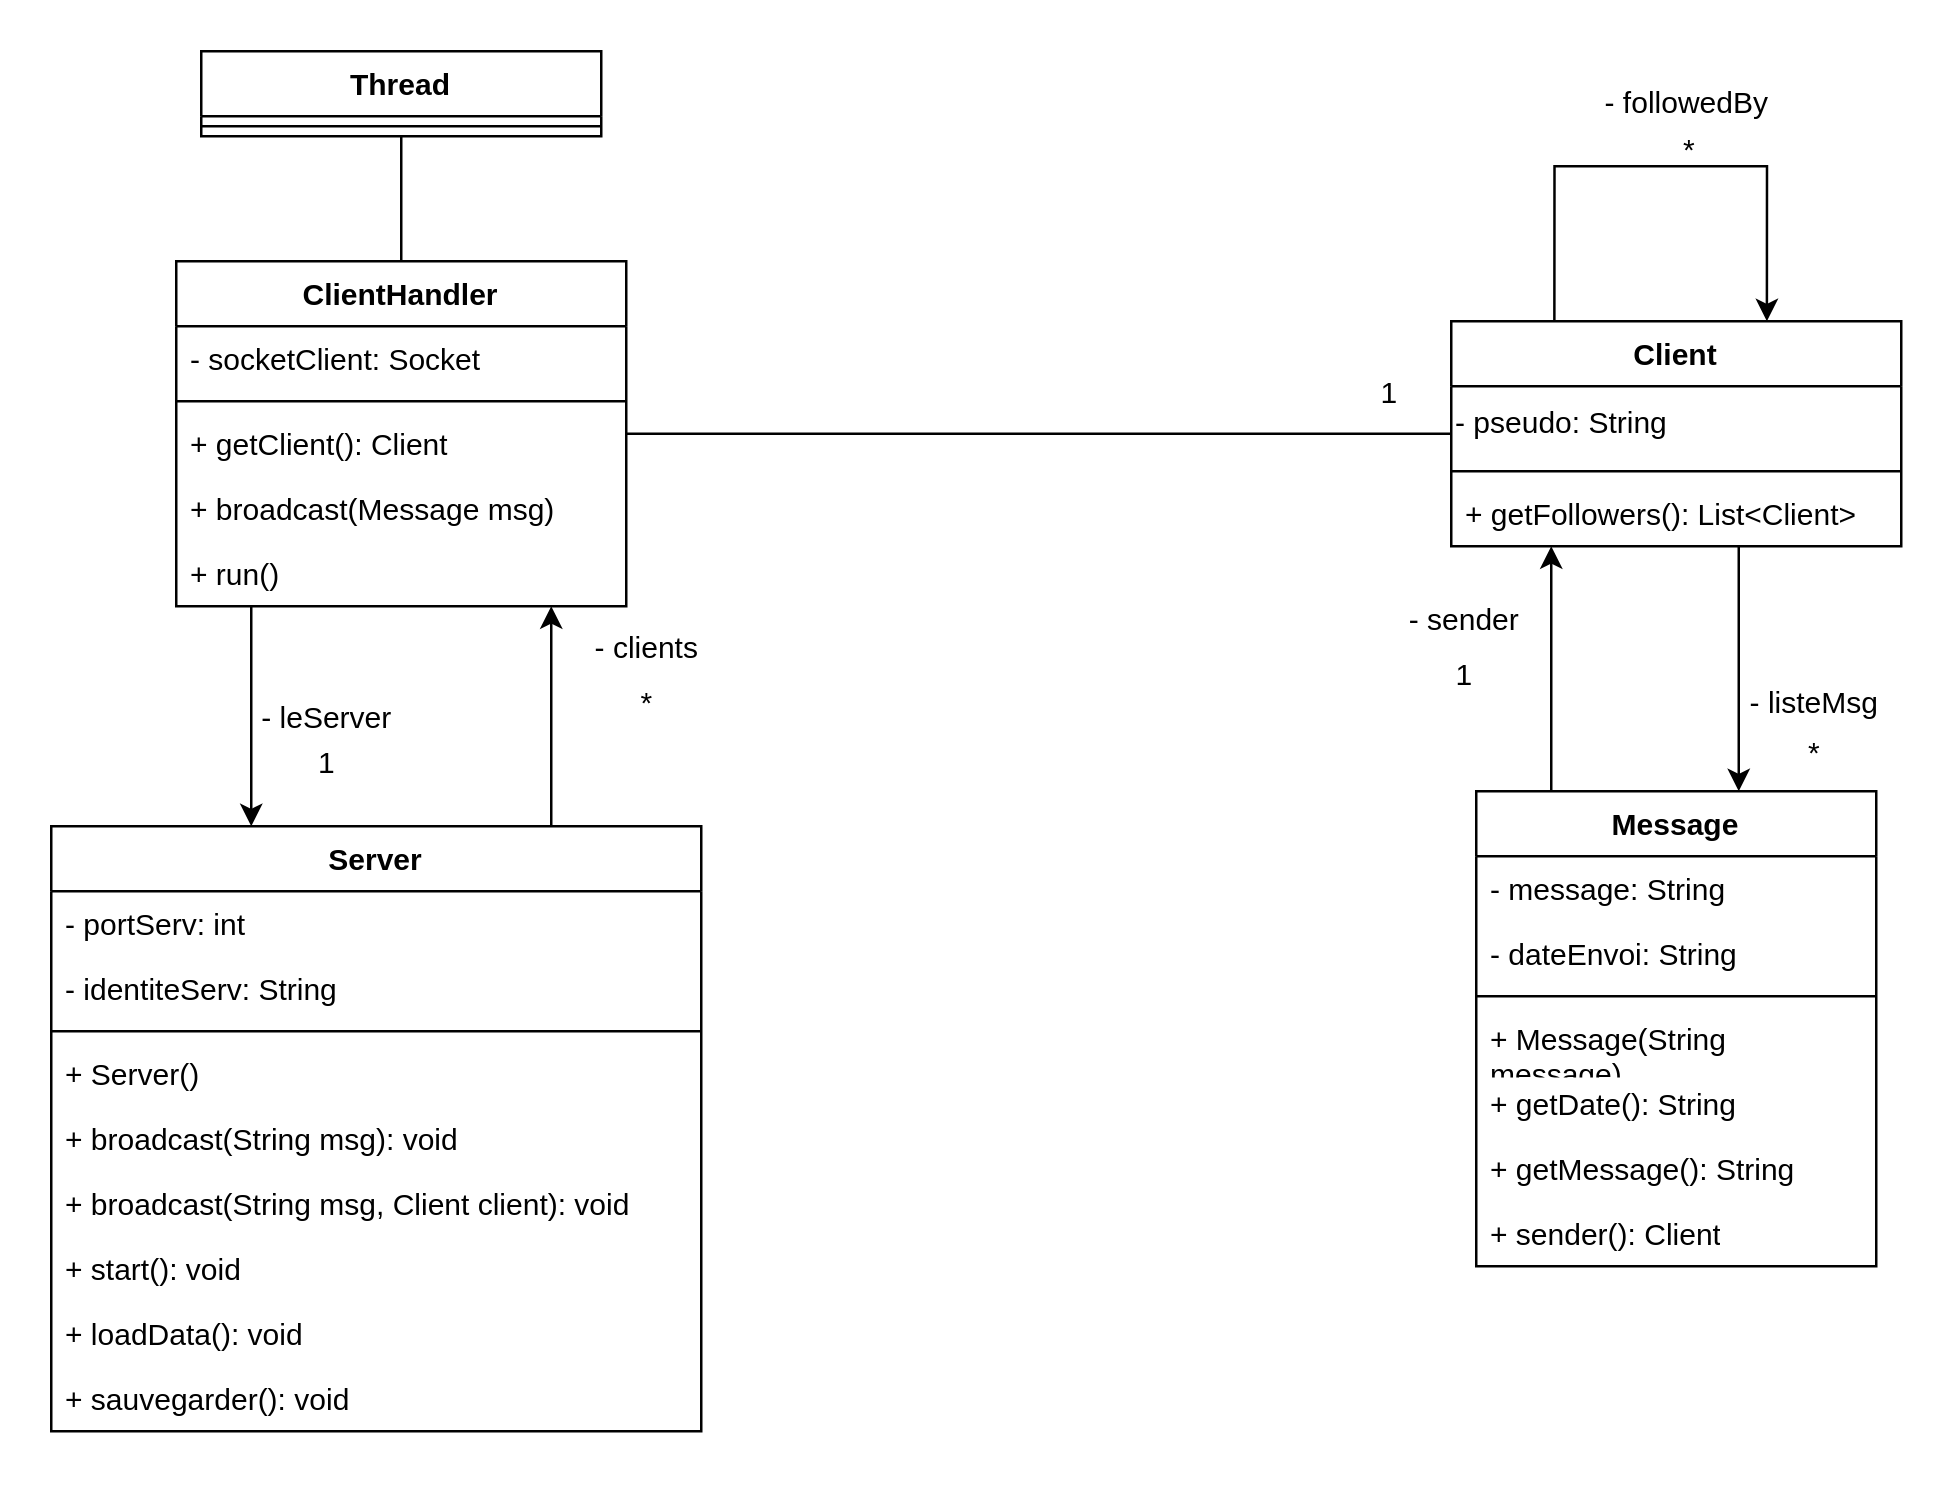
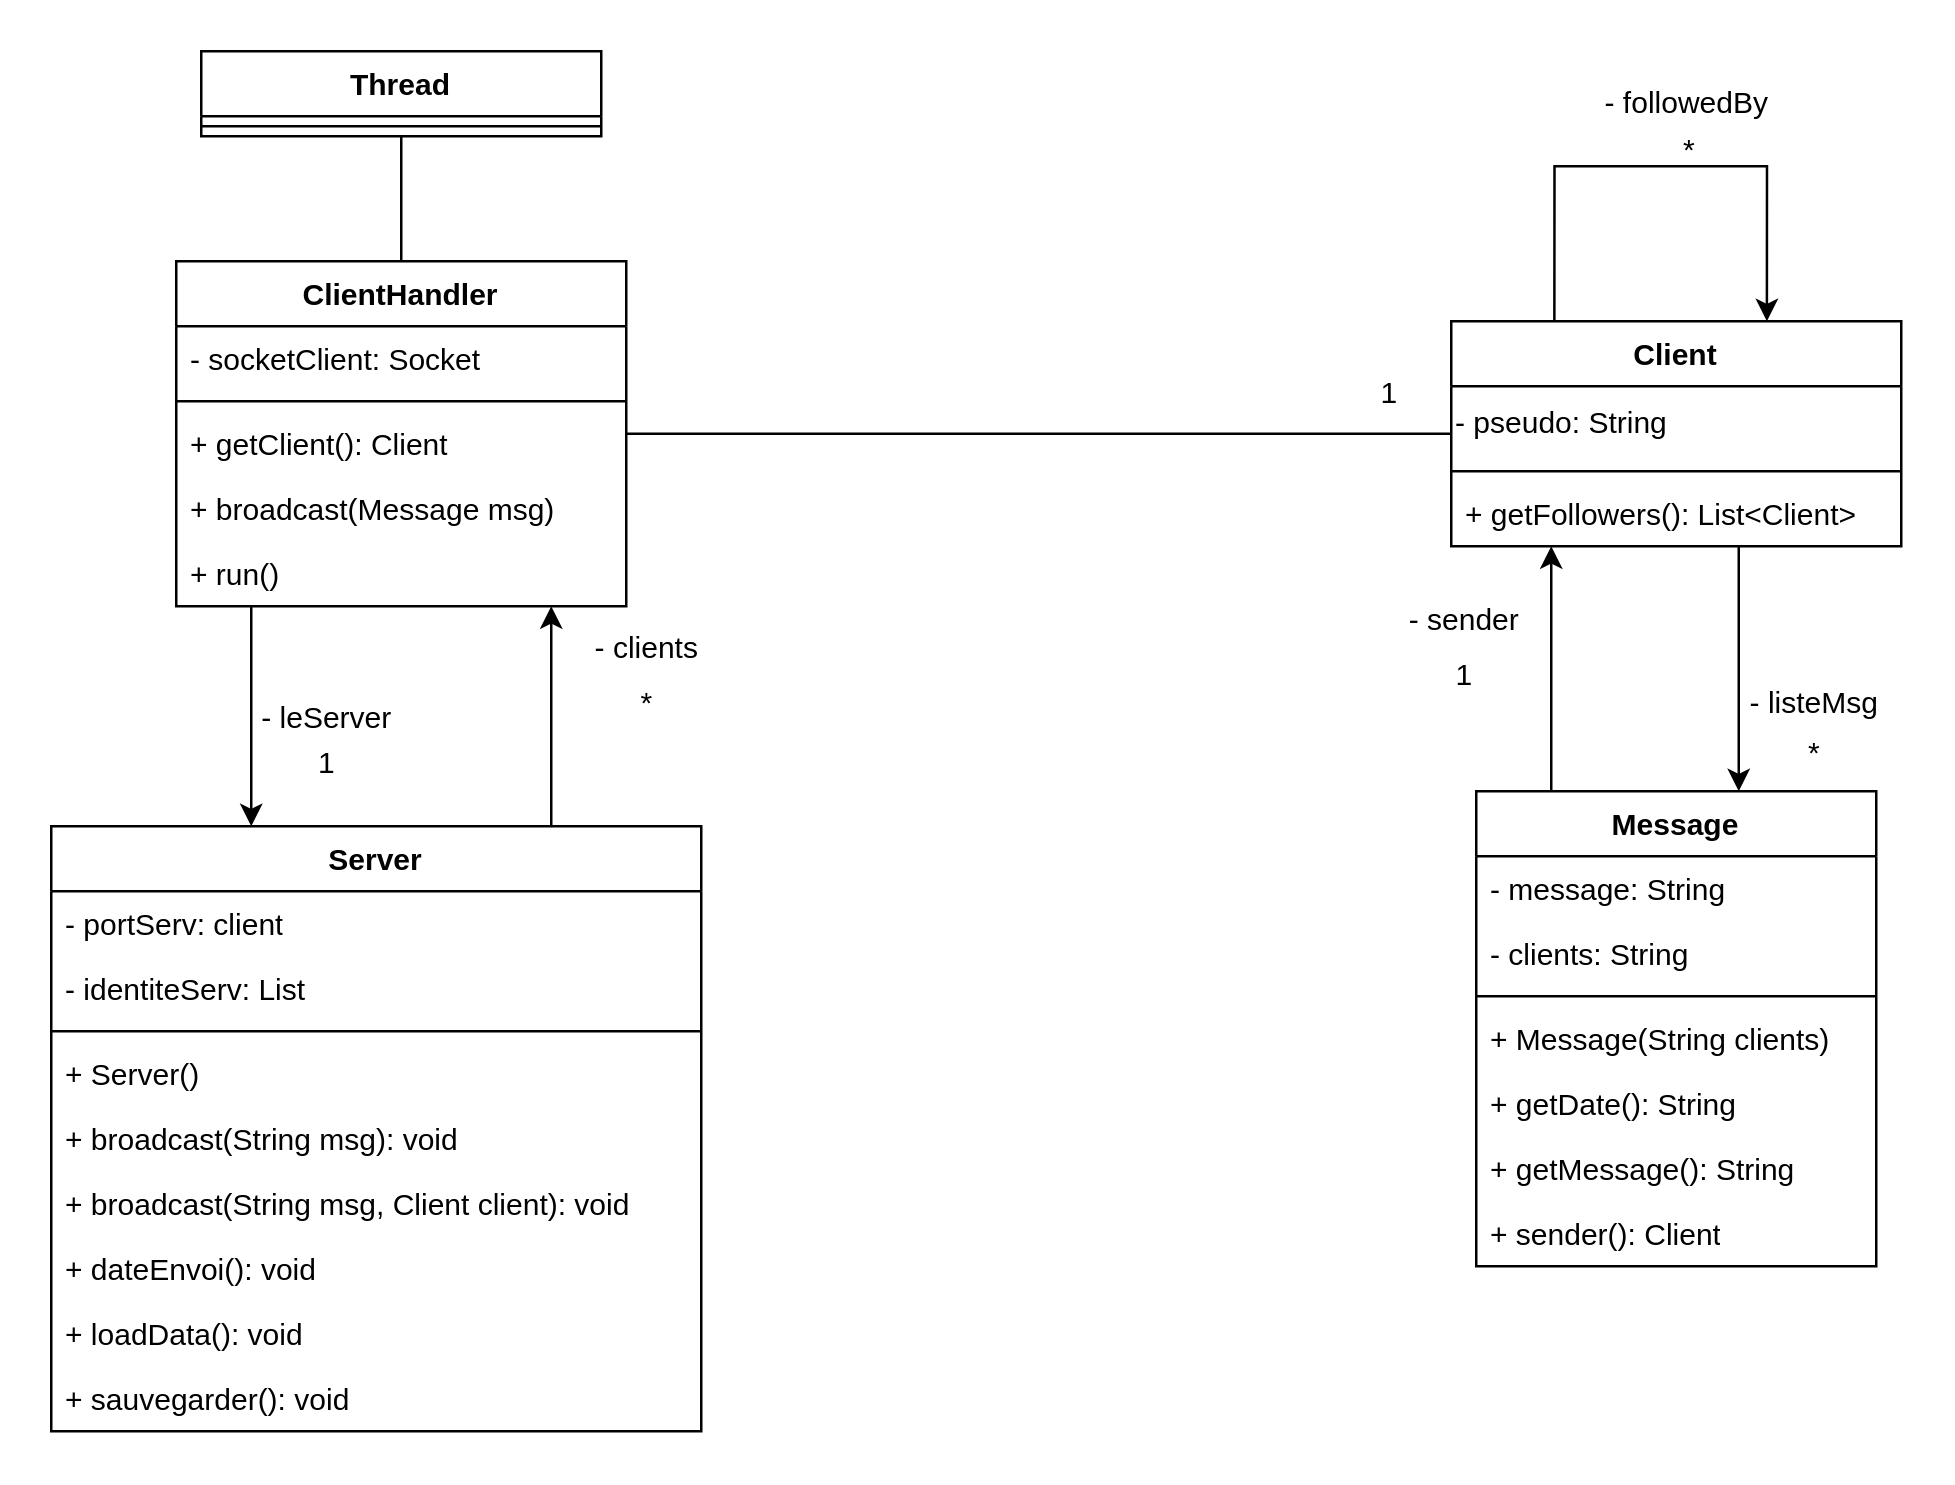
node "- portServ: int": label "- portServ: int" -> "- portServ: client"
node "- dateEnvoi: String": label "- dateEnvoi: String" -> "- clients: String"
node "- identiteServ: String": label "- identiteServ: String" -> "- identiteServ: List"
node "+ Message(String message)": label "+ Message(String message)" -> "+ Message(String clients)"
node "+ start(): void": label "+ start(): void" -> "+ dateEnvoi(): void"
